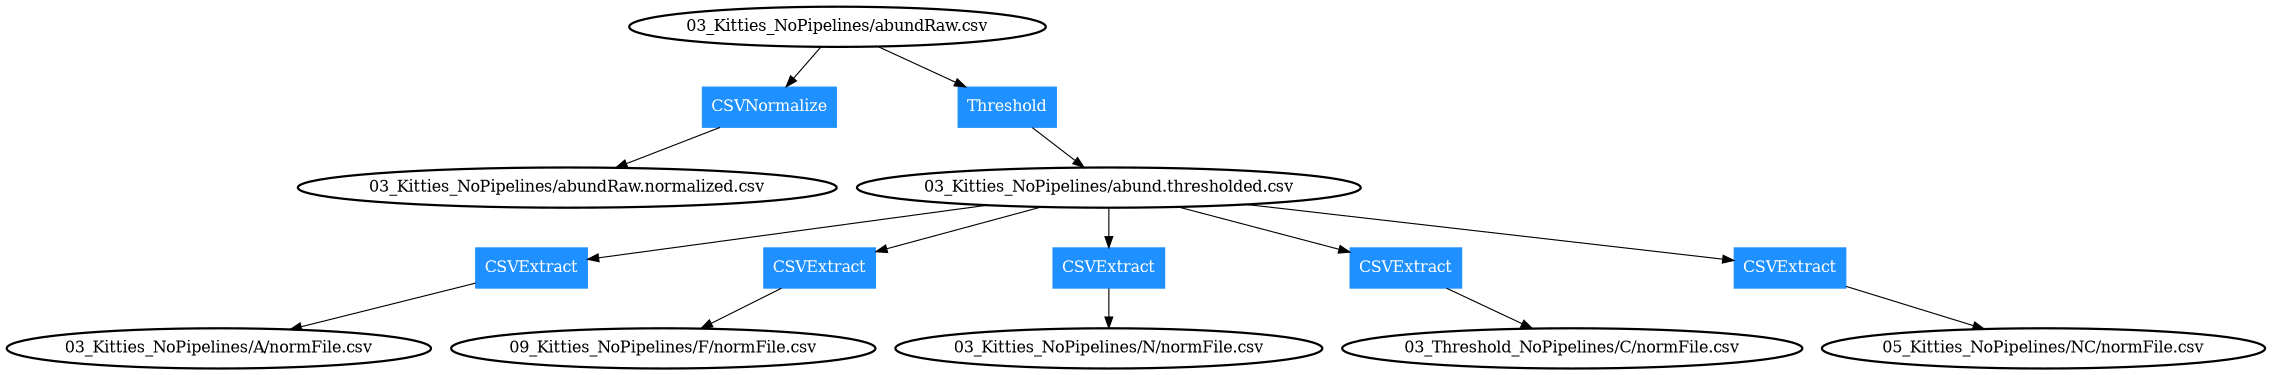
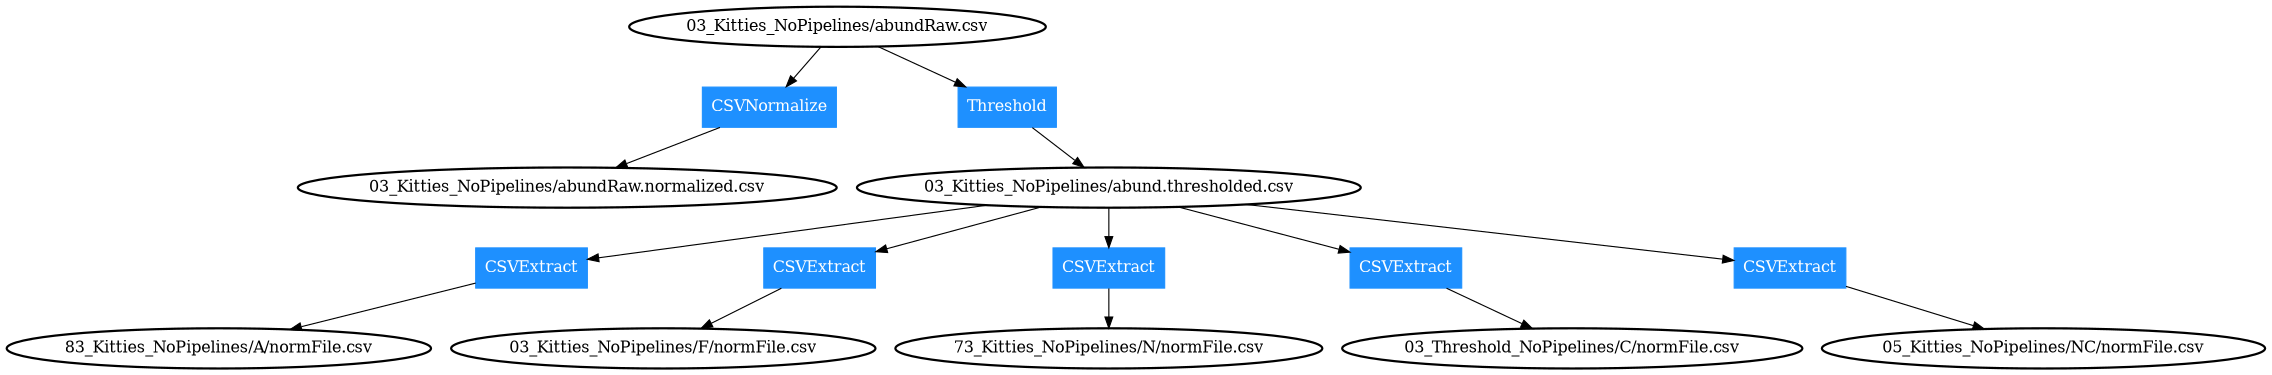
node "03_Kitties_NoPipelines/A/normFile.csv": label "03_Kitties_NoPipelines/A/normFile.csv" -> "83_Kitties_NoPipelines/A/normFile.csv"
node "09_Kitties_NoPipelines/F/normFile.csv": label "09_Kitties_NoPipelines/F/normFile.csv" -> "03_Kitties_NoPipelines/F/normFile.csv"
node "03_Kitties_NoPipelines/N/normFile.csv": label "03_Kitties_NoPipelines/N/normFile.csv" -> "73_Kitties_NoPipelines/N/normFile.csv"
